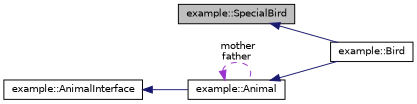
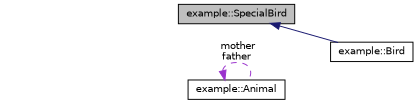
edge "example::Bird" -> "example::Animal": removed
node "example::AnimalInterface": removed
